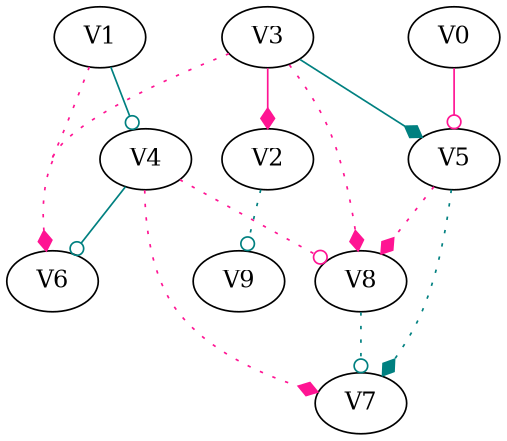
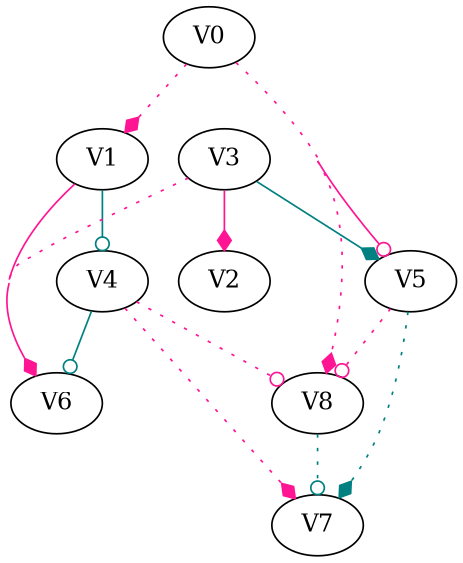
edge "V0" -> "V1": added
edge "V1" -> "V6": style dotted -> solid
edge "V3" -> "V8": now "V0" -> "V8"
edge "V5" -> "V8": arrowhead diamond -> odot
node "V9": removed
